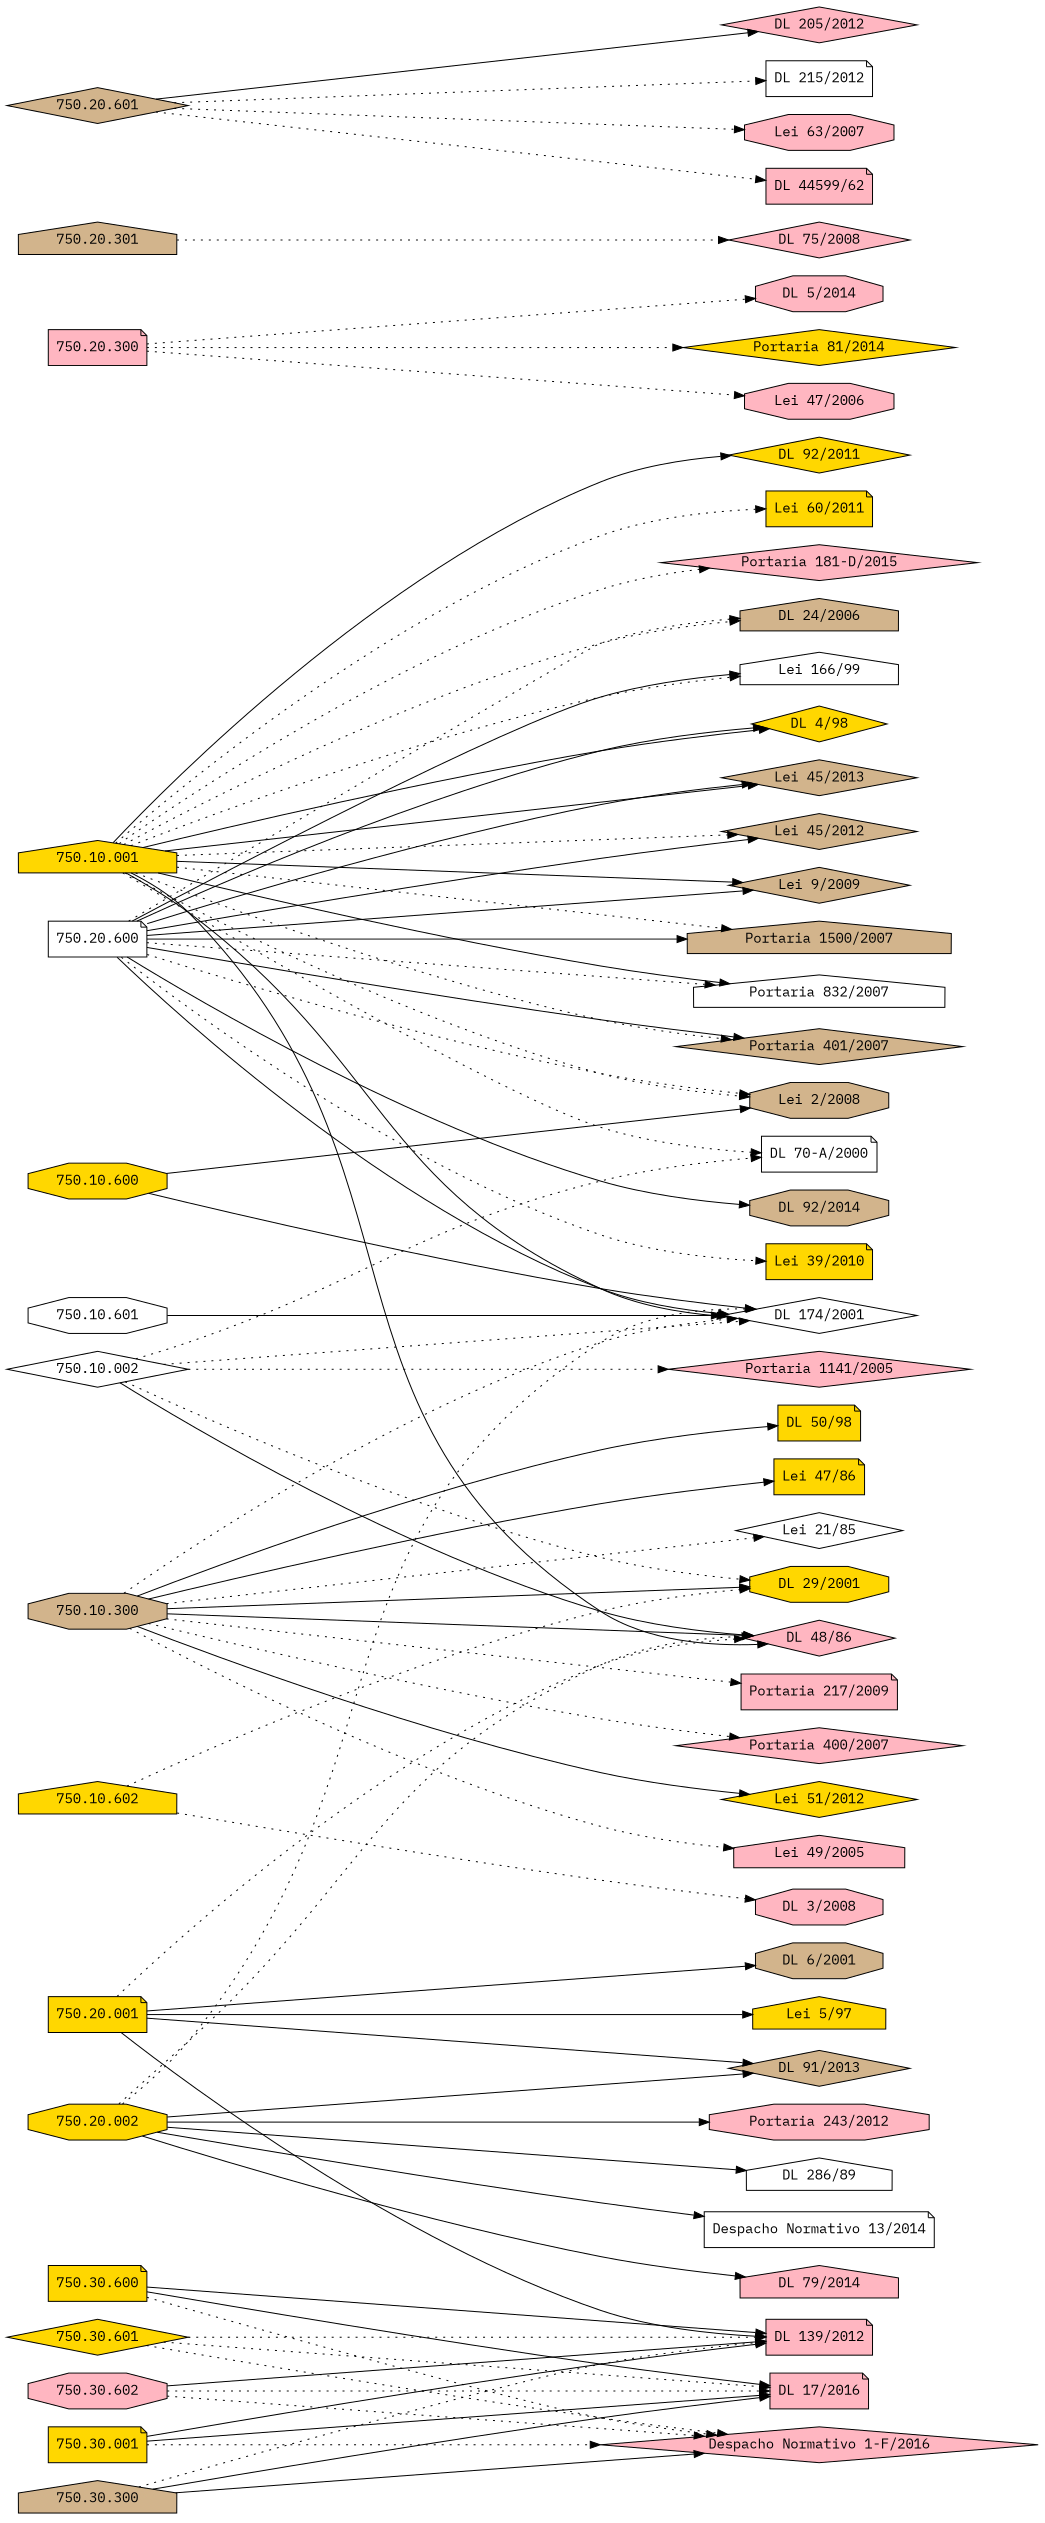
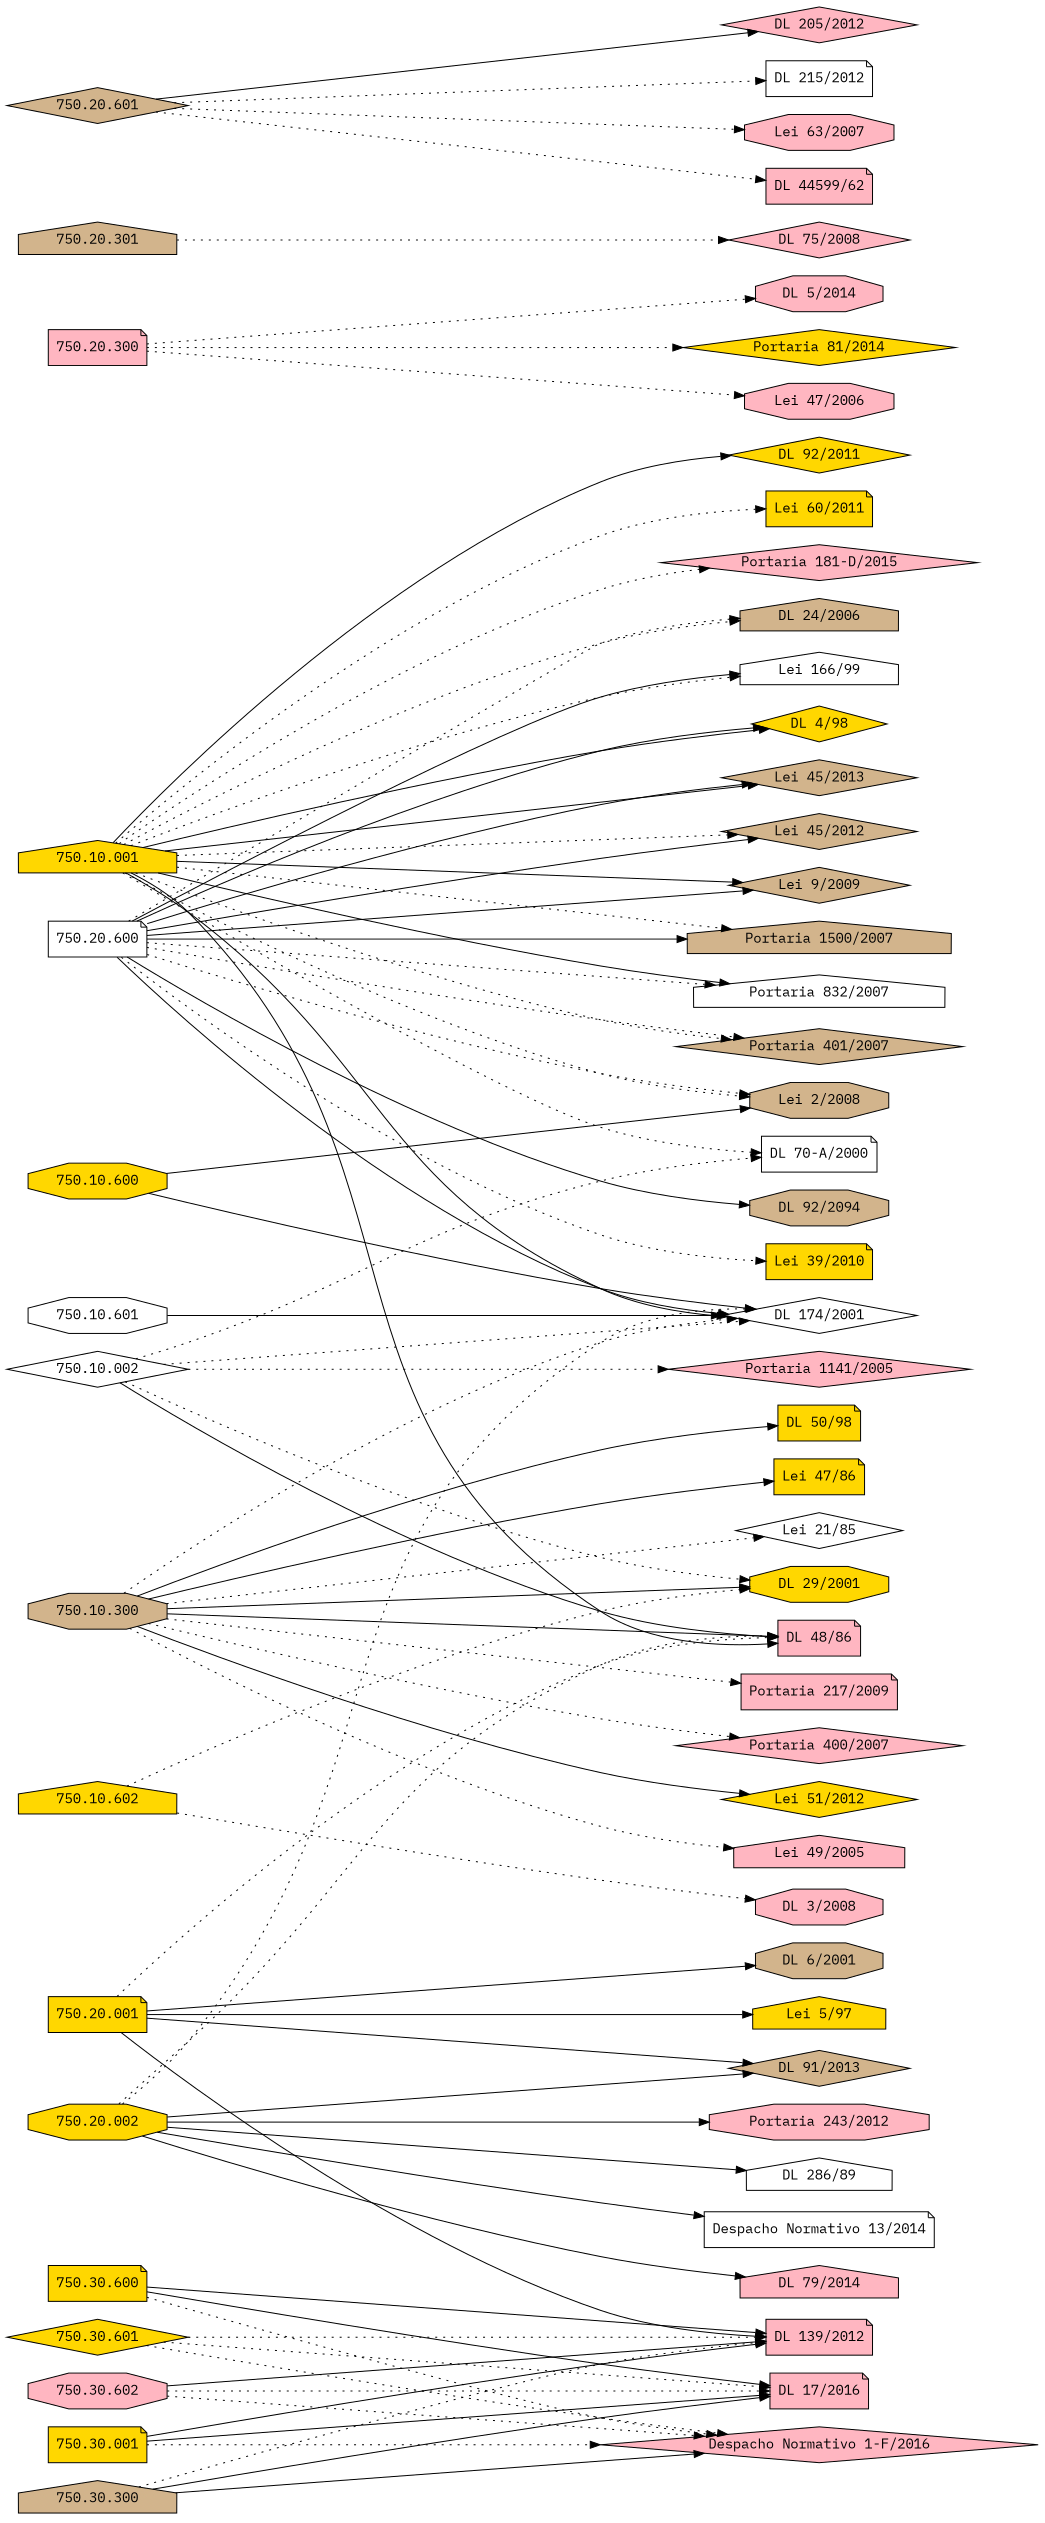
edge "750.20.600" -> "Portaria 401/2007": style solid -> dotted
node "DL 92/2014": label "DL 92/2014" -> "DL 92/2094"
node "DL 48/86": shape diamond -> note
